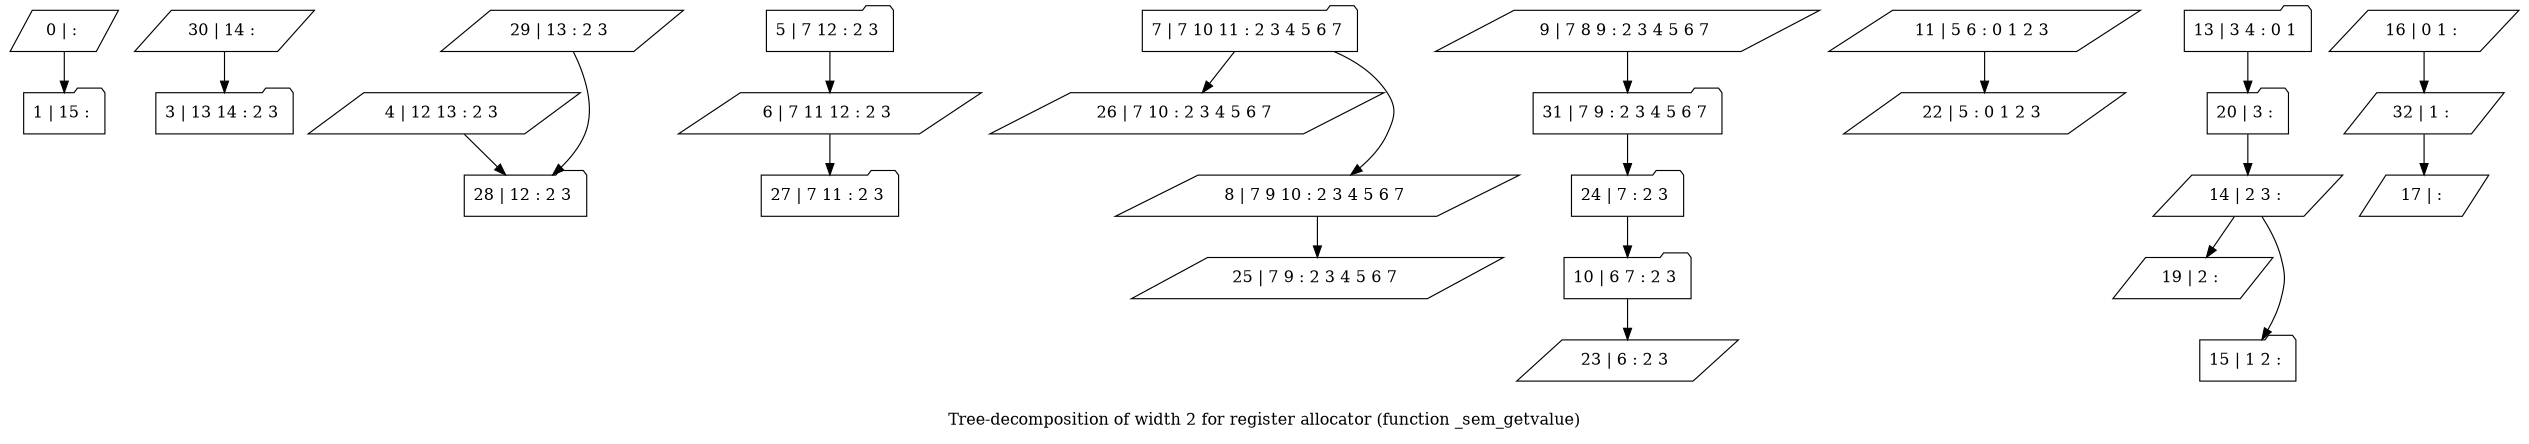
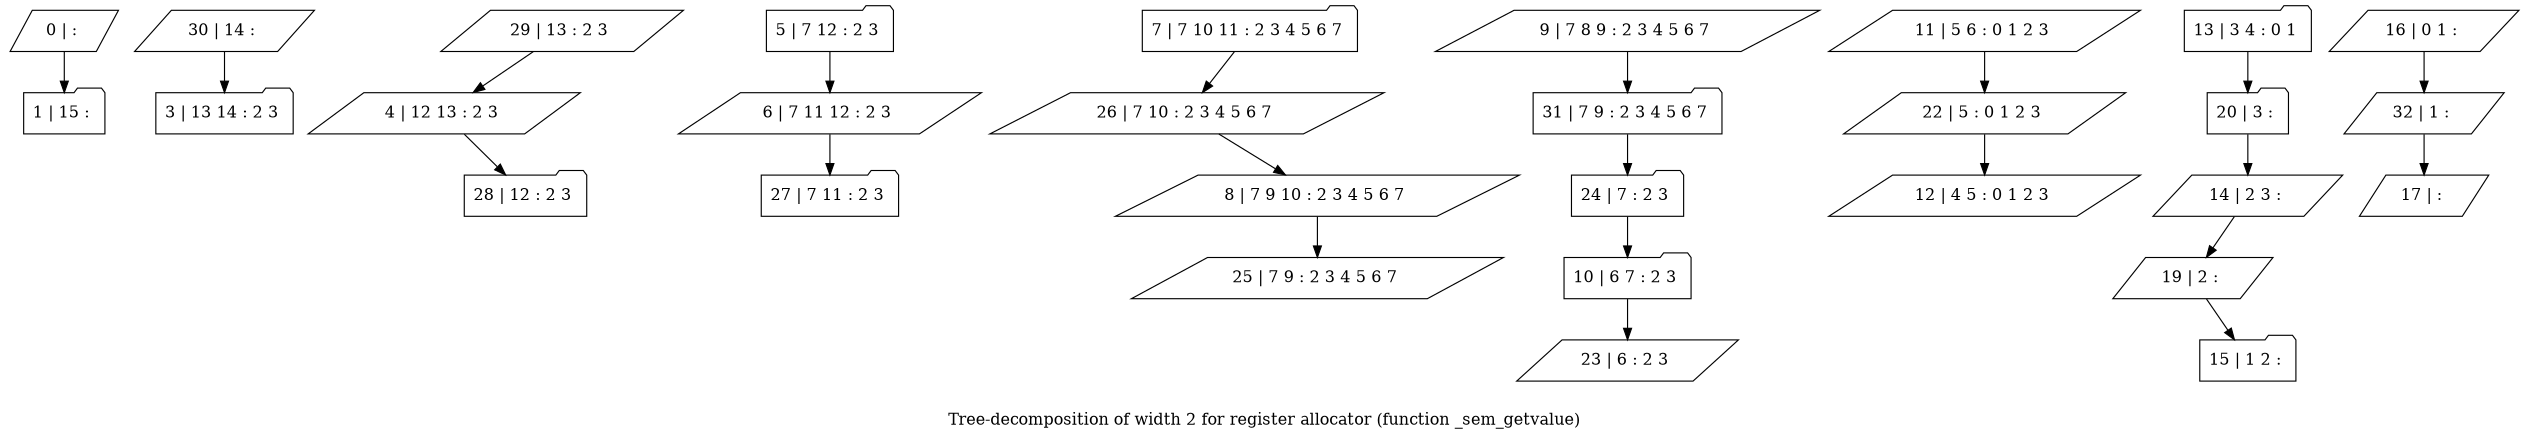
edge "7 | 7 10 11 : 2 3 4 5 6 7" -> "8 | 7 9 10 : 2 3 4 5 6 7": now "26 | 7 10 : 2 3 4 5 6 7" -> "8 | 7 9 10 : 2 3 4 5 6 7"
edge "29 | 13 : 2 3" -> "28 | 12 : 2 3": now "29 | 13 : 2 3" -> "4 | 12 13 : 2 3"
node "12 | 4 5 : 0 1 2 3": added
edge "14 | 2 3 :" -> "15 | 1 2 :": now "19 | 2 :" -> "15 | 1 2 :"
